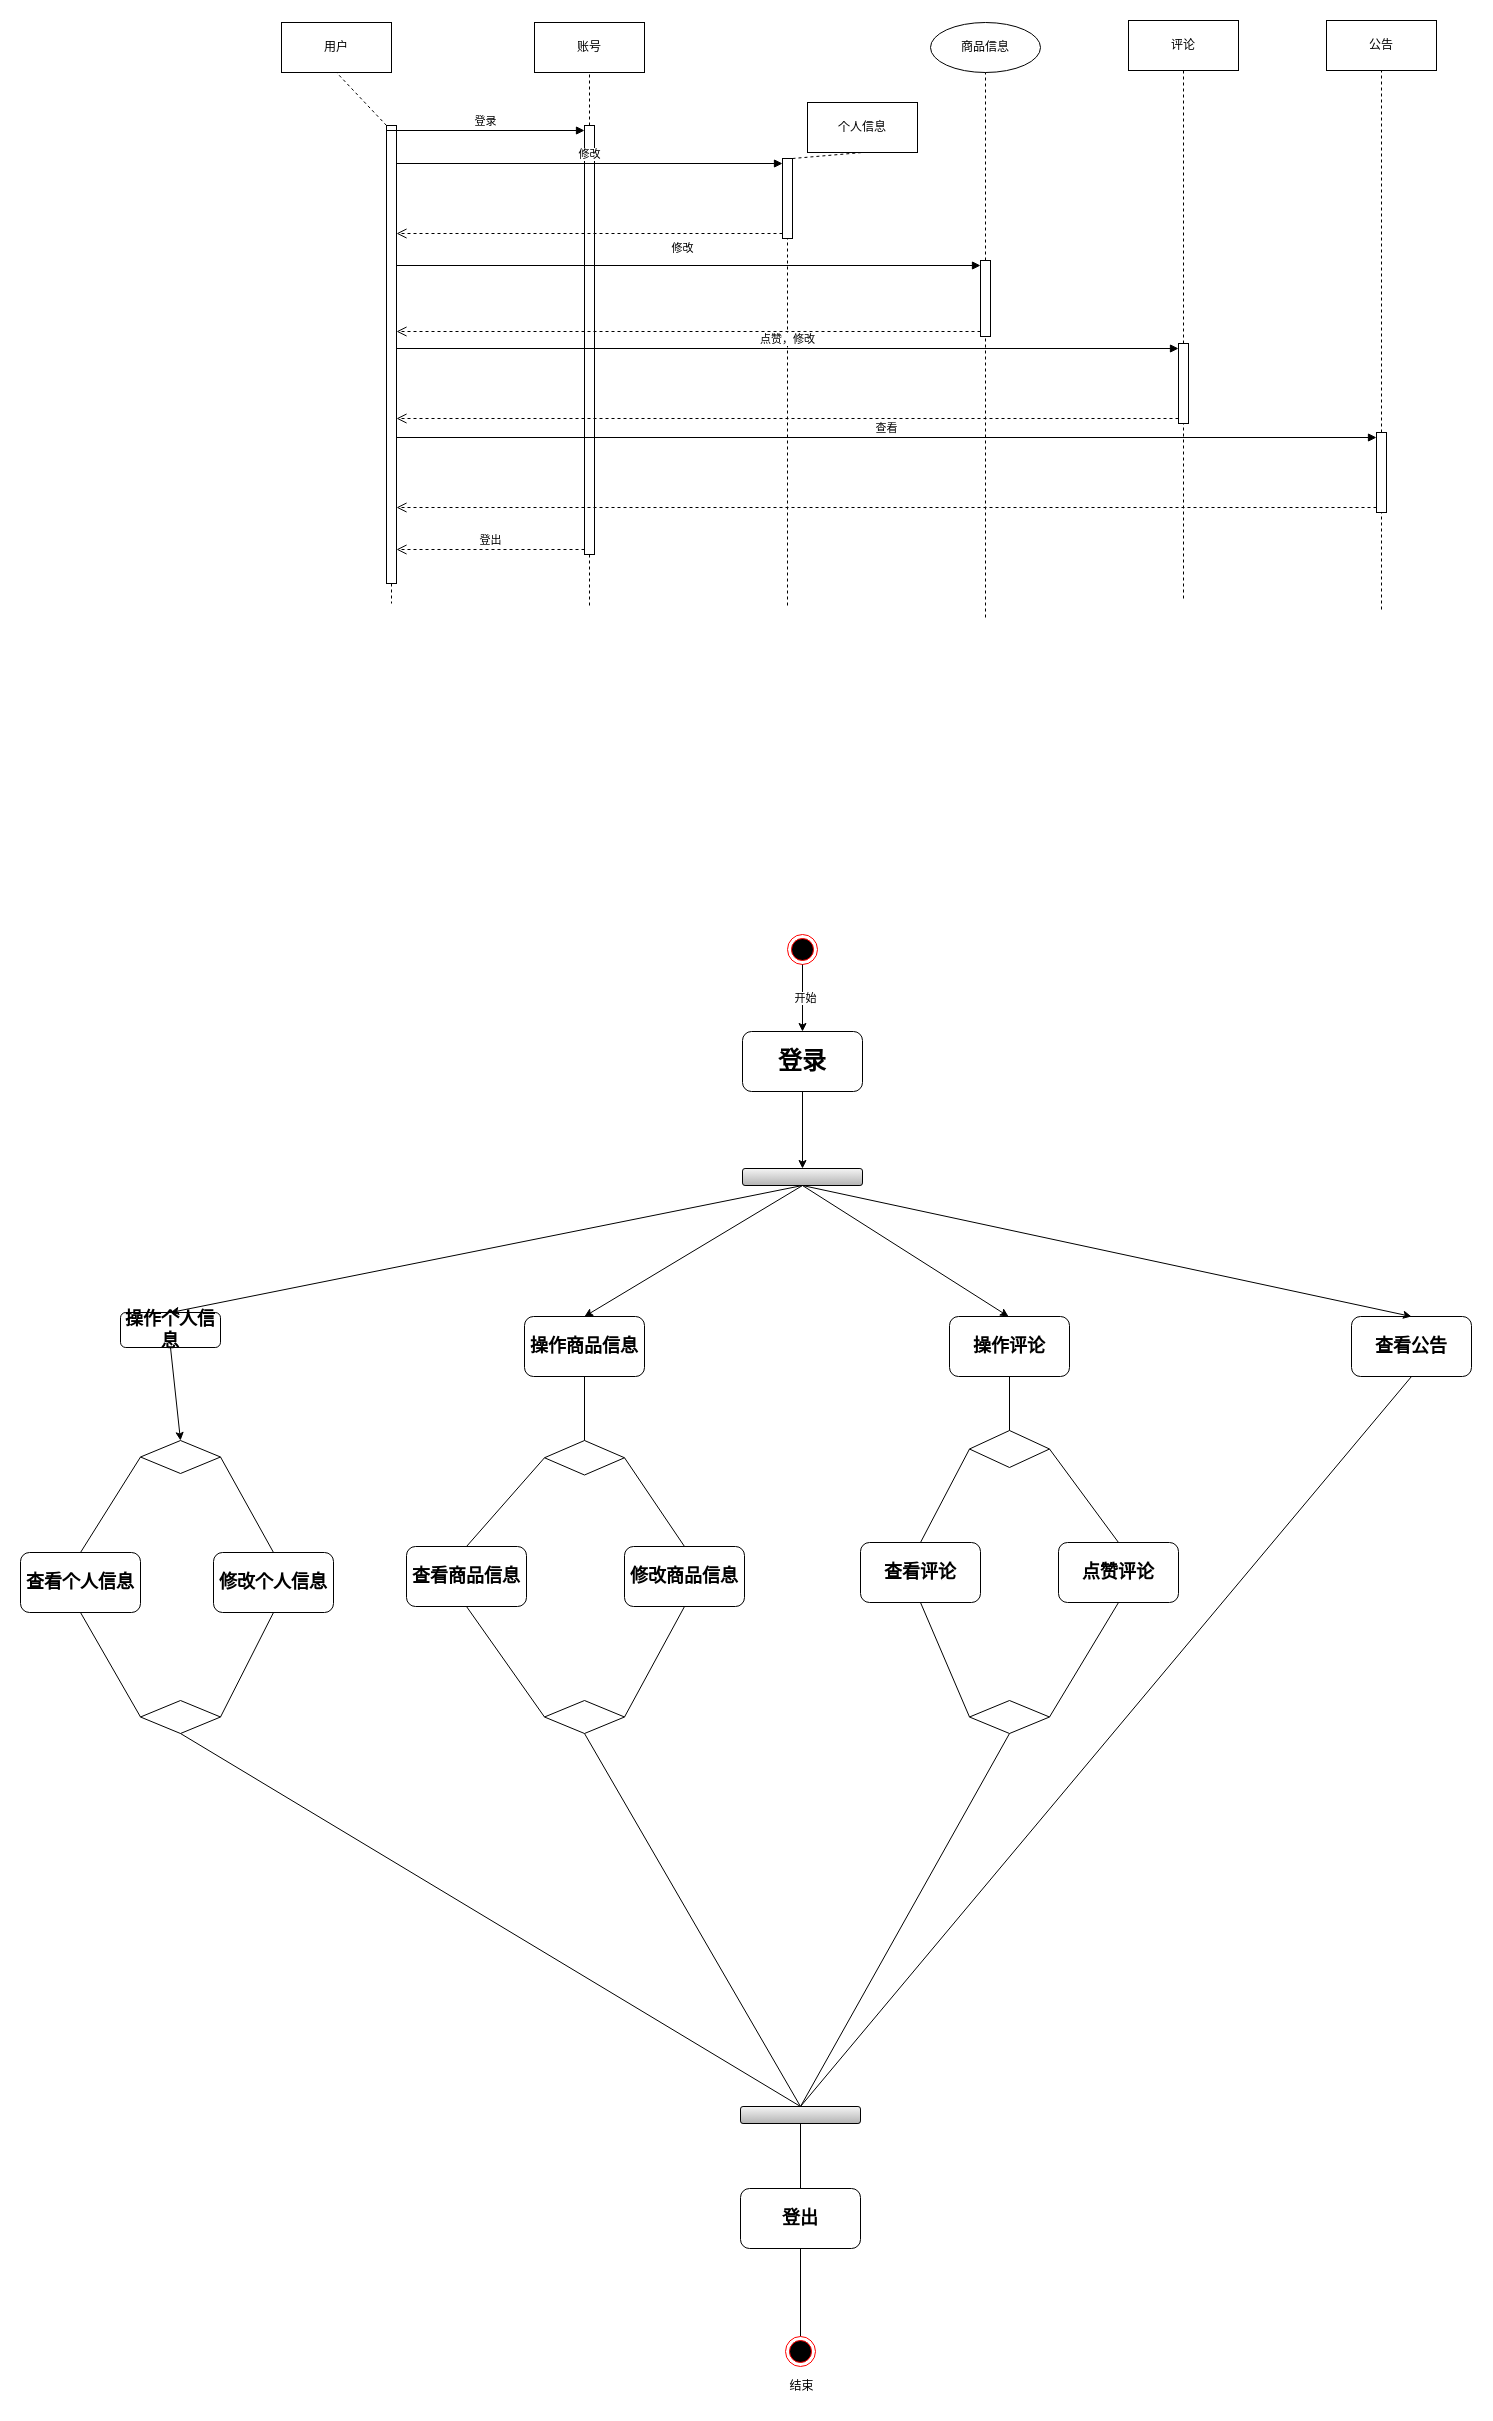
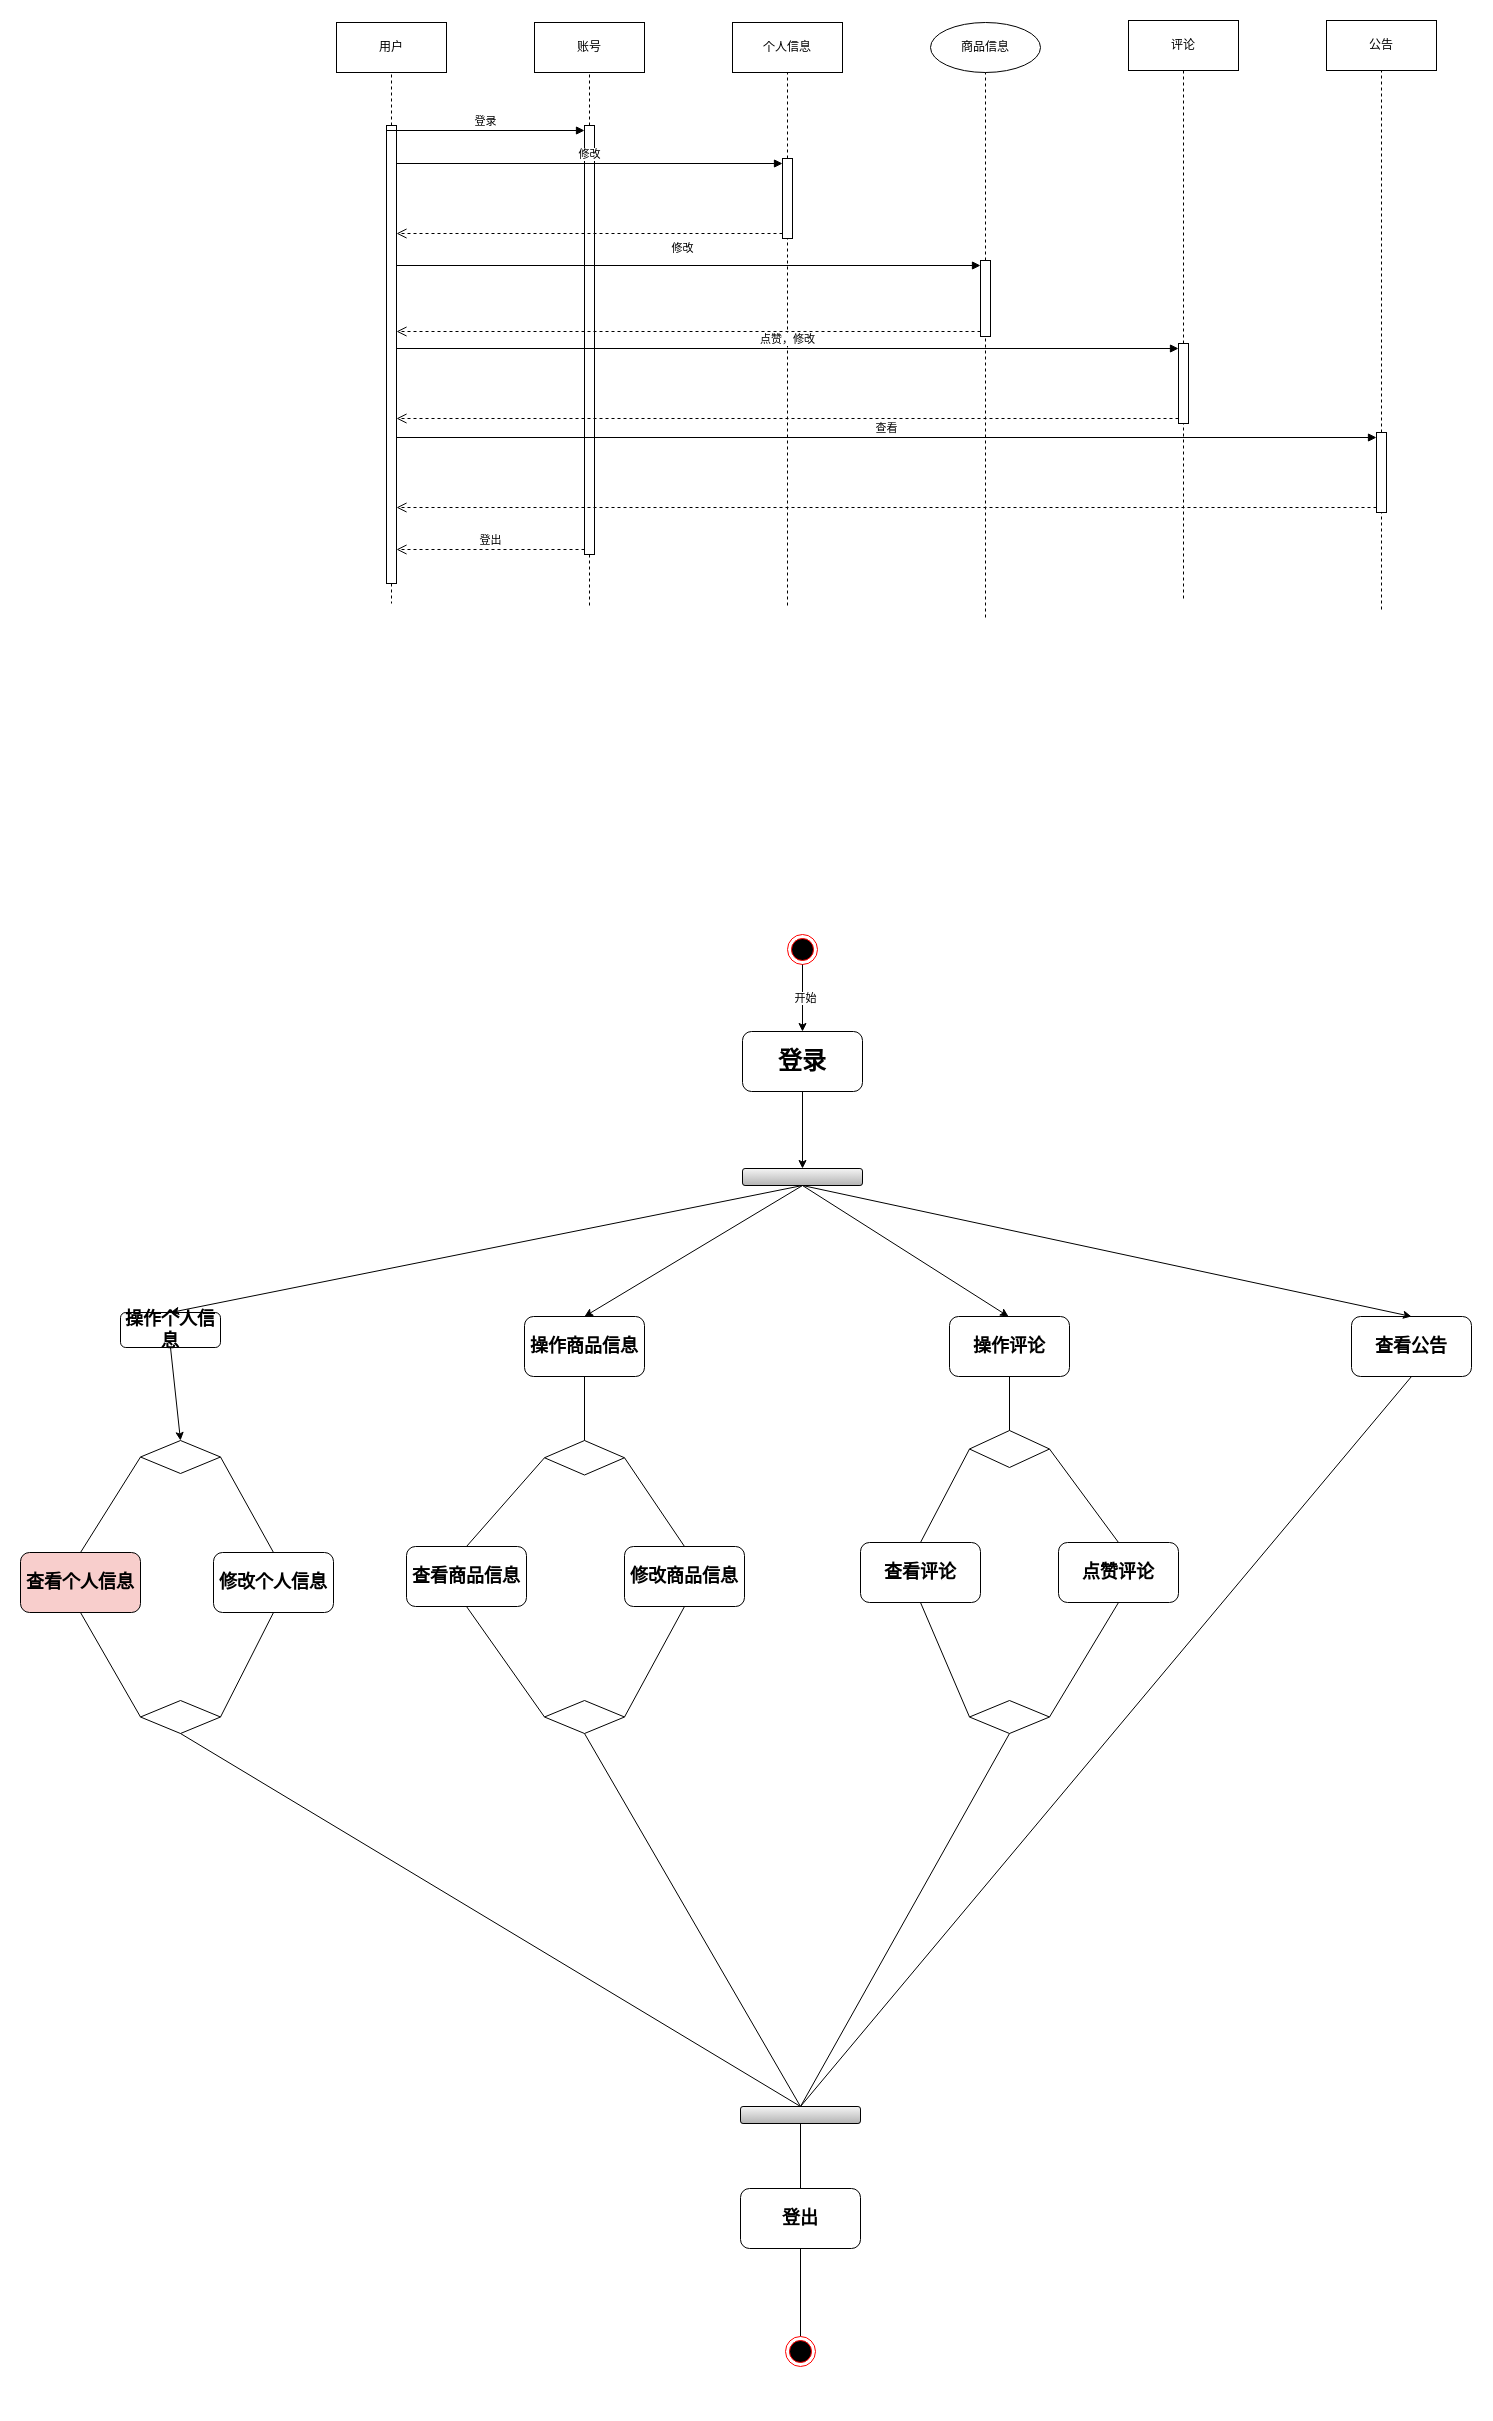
node "用户": moved (337, 48) -> (392, 48)
node "个人信息": moved (863, 128) -> (788, 48)
node "查看个人信息": fillcolor #ffffff -> #f8cecc
node "结束": removed
